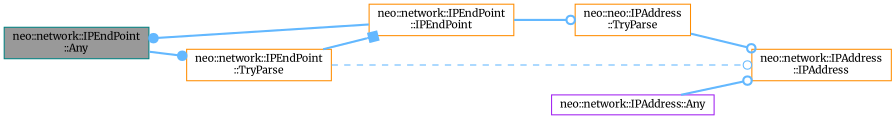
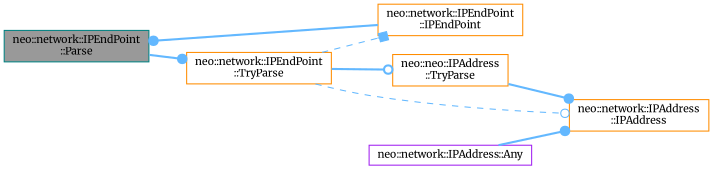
edge "neo::network::IPEndPoint ::IPEndPoint" -> "neo::neo::IPAddress ::TryParse": now "neo::network::IPEndPoint ::TryParse" -> "neo::neo::IPAddress ::TryParse"
edge "neo::neo::IPAddress ::TryParse" -> "neo::network::IPAddress ::IPAddress": arrowhead odot -> dot
node "neo::network::IPEndPoint ::Any": label "neo::network::IPEndPoint ::Any" -> "neo::network::IPEndPoint ::Parse"
edge "neo::network::IPEndPoint ::TryParse" -> "neo::network::IPEndPoint ::IPEndPoint": style bold -> dashed
edge "neo::network::IPAddress::Any" -> "neo::network::IPAddress ::IPAddress": arrowhead odot -> dot
